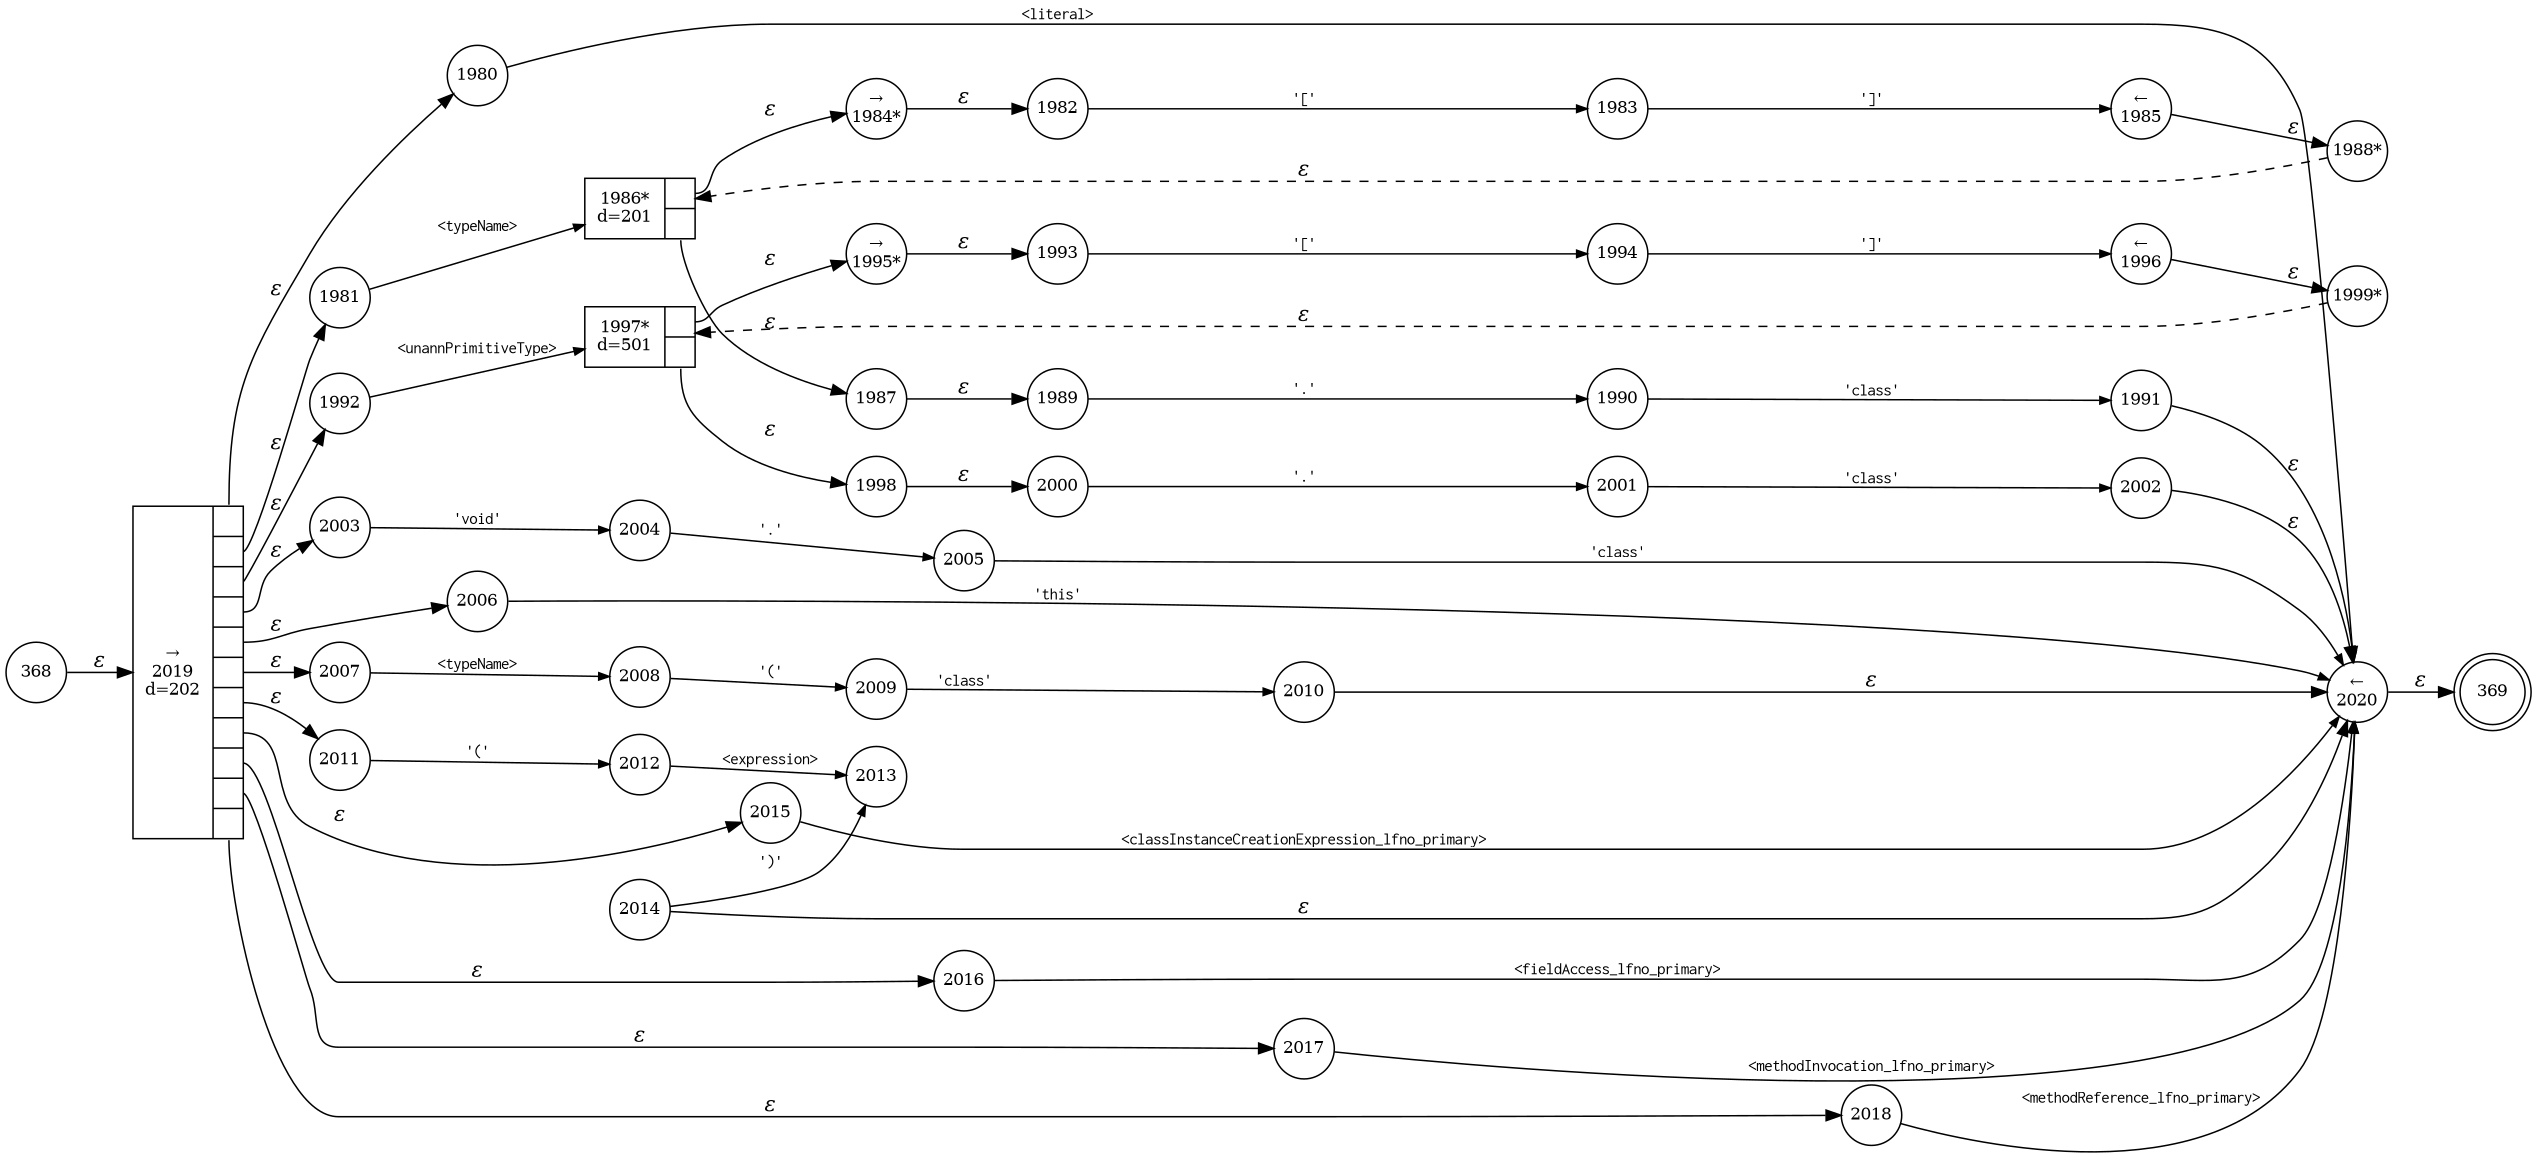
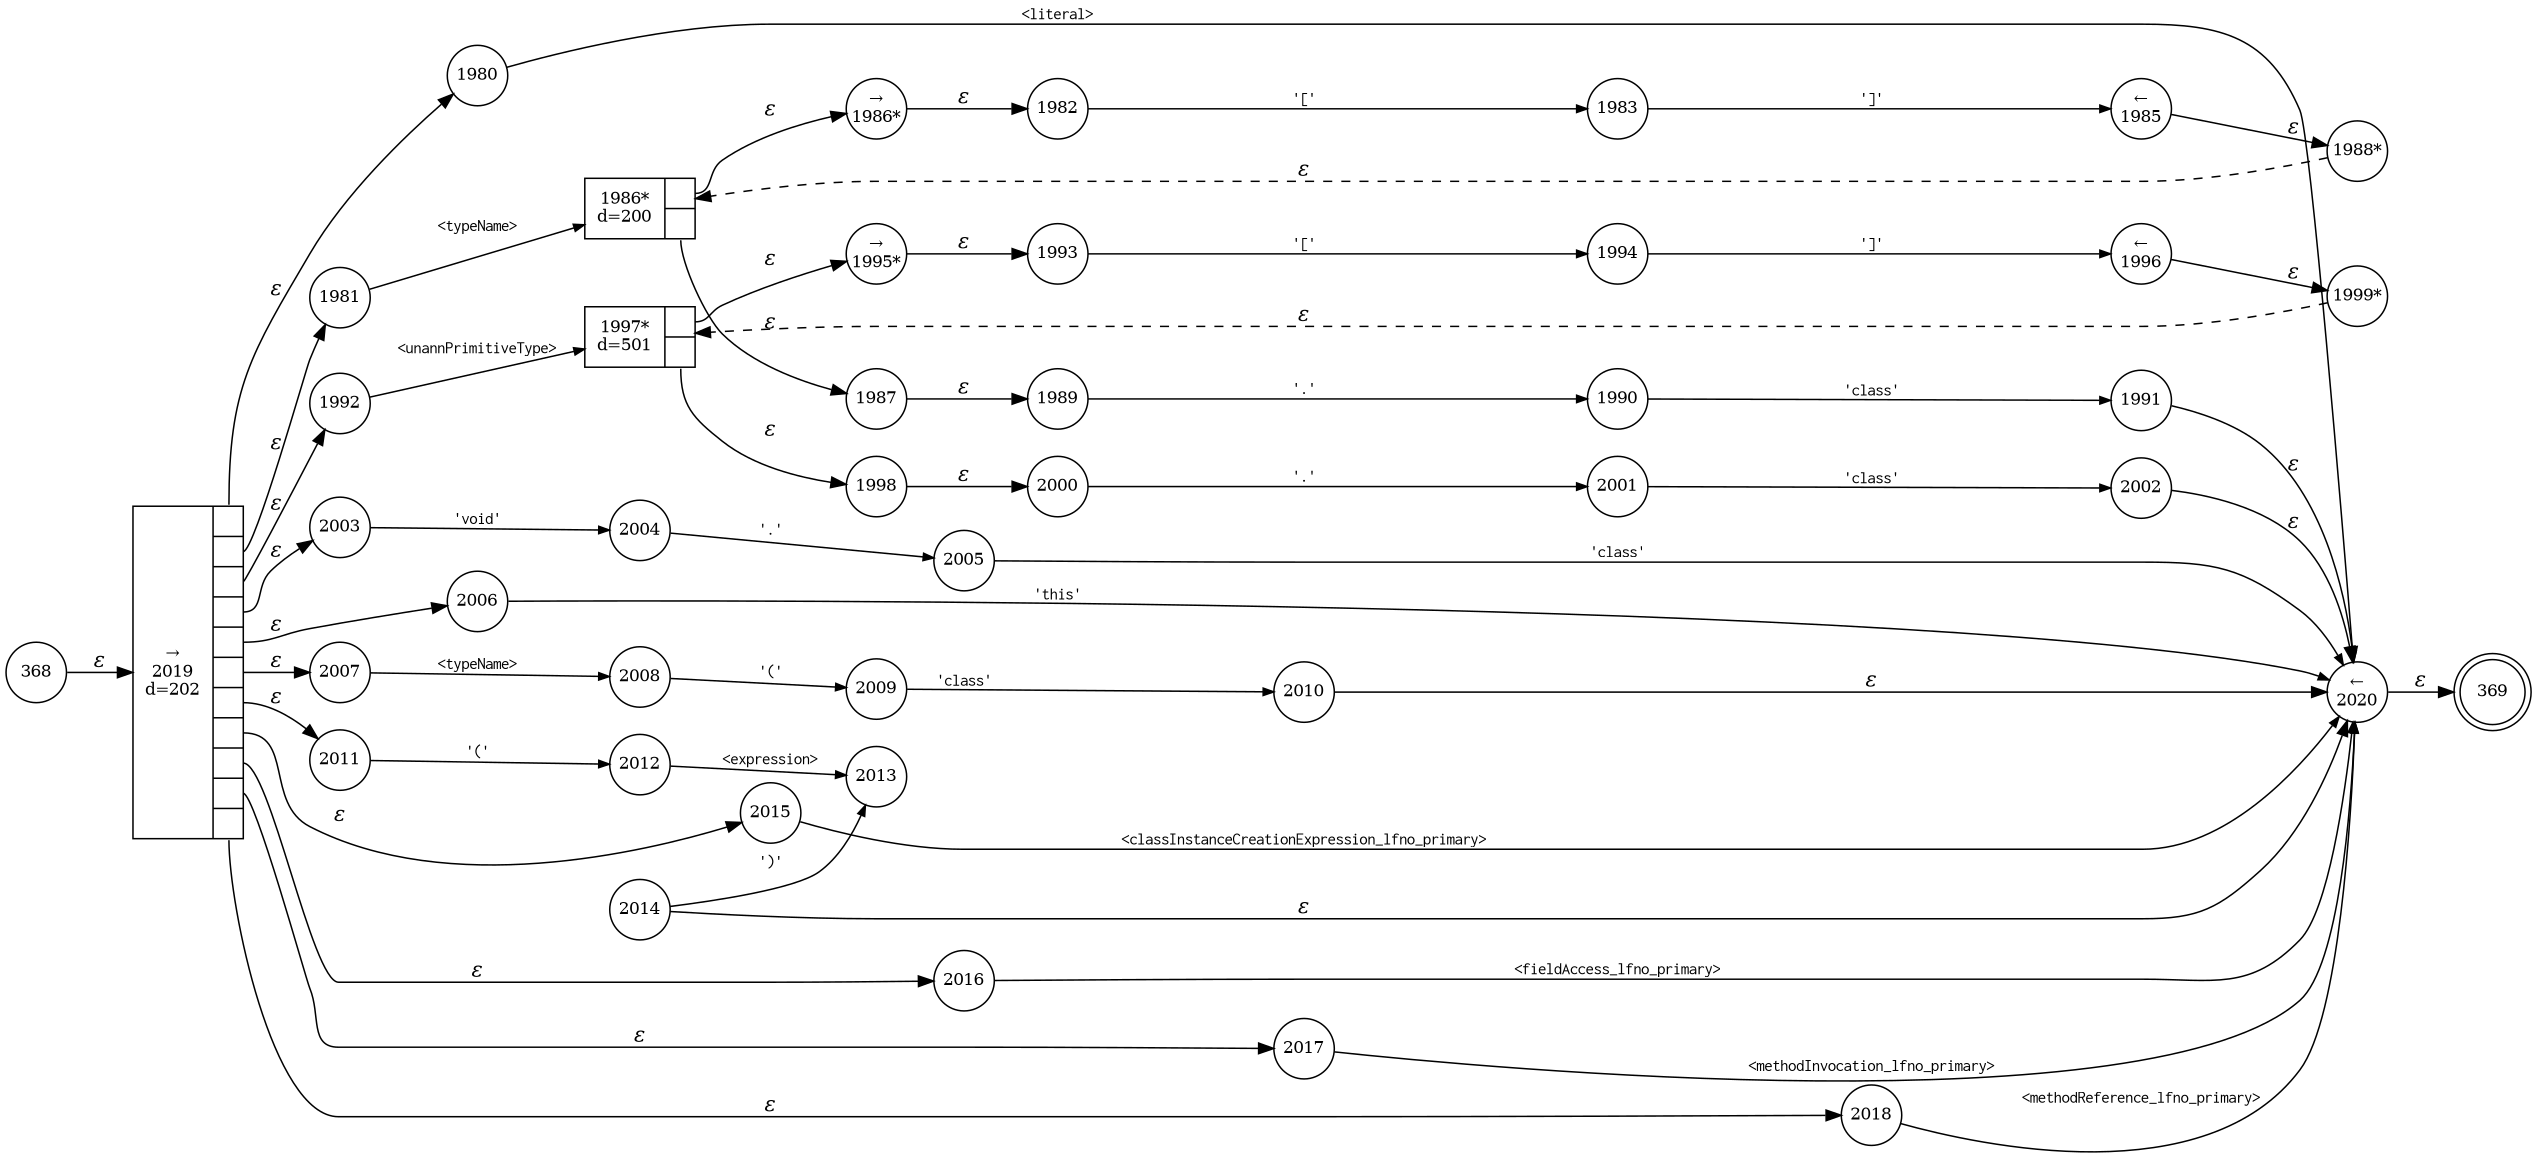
node "→ 1984*": label "→ 1984*" -> "→ 1986*"
node "1986*": text "d=201" -> "d=200"
